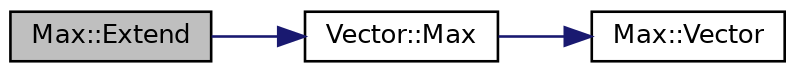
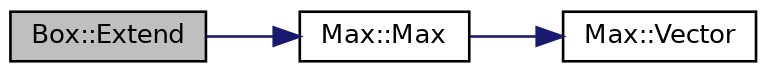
node "Max::Extend": label "Max::Extend" -> "Box::Extend"
node "Vector::Max": label "Vector::Max" -> "Max::Max"
